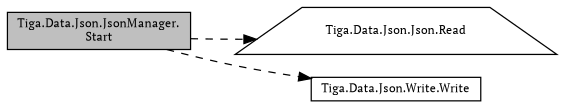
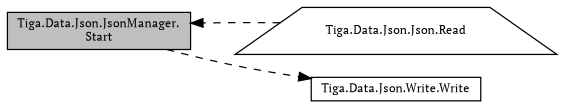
edge "Tiga.Data.Json.JsonManager. Start" -> "Tiga.Data.Json.Json.Read": reversed
